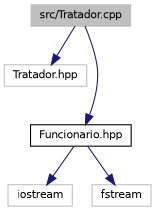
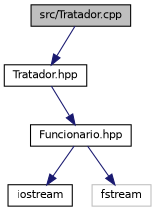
node "src/Tratador.cpp": color grey75 -> black
edge "src/Tratador.cpp" -> "Funcionario.hpp": now "Tratador.hpp" -> "Funcionario.hpp"
node "Tratador.hpp": color grey75 -> black
node "iostream": color grey75 -> black
